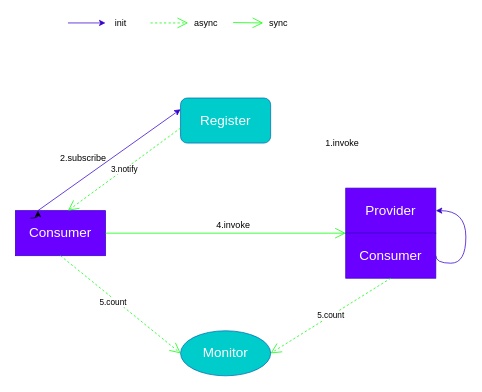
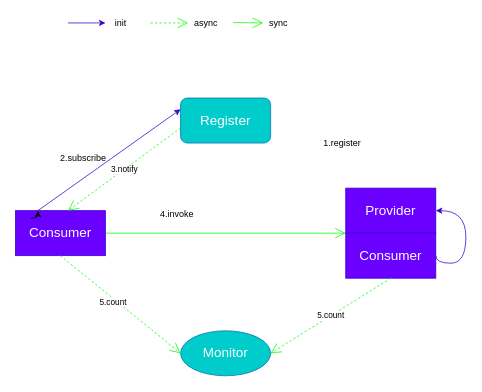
node "1.invoke": label "1.invoke" -> "1.register"
node "4.invoke": moved (233, 225) -> (177, 214)
